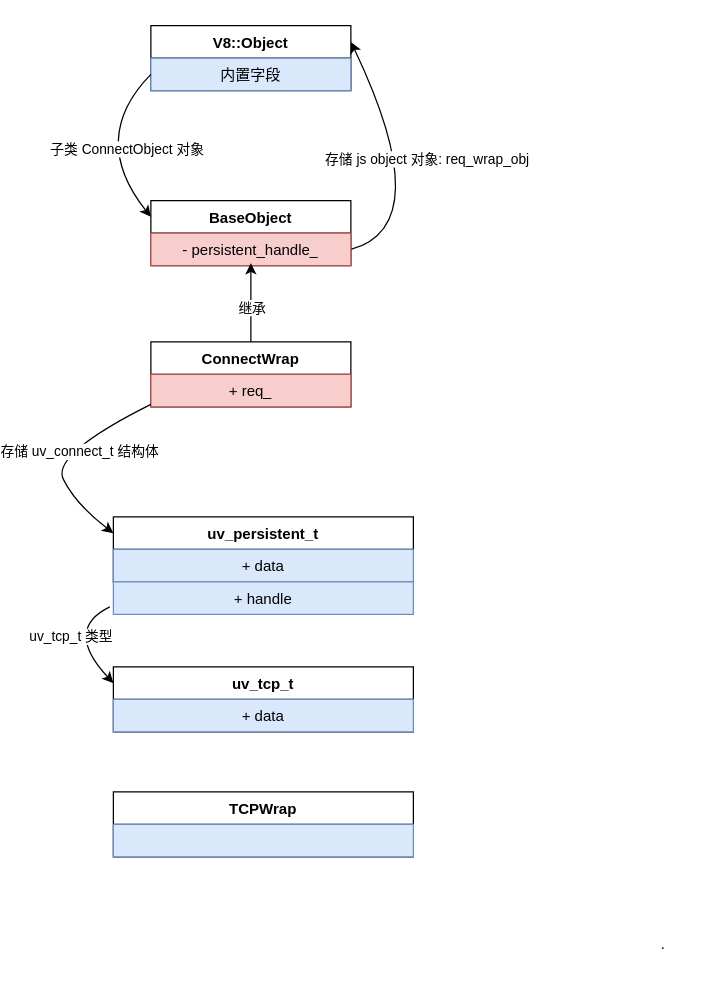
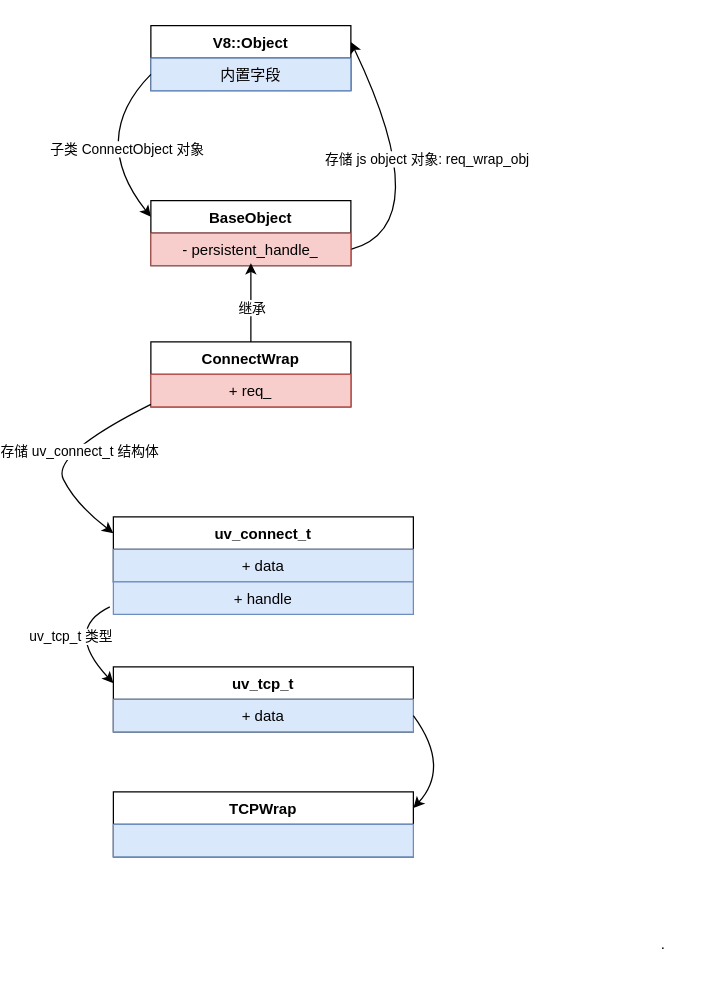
node "uv_persistent_t": label "uv_persistent_t" -> "uv_connect_t"
edge "uv_tcp_t" -> "TCPWrap": added
